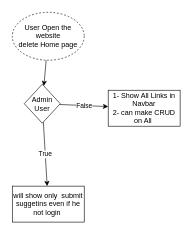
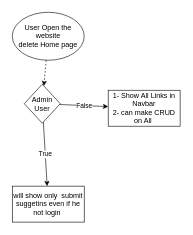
node "User Open the website delete Home page": style dashed -> solid
edge "User Open the website delete Home page" -> "Admin User": style solid -> dashed
